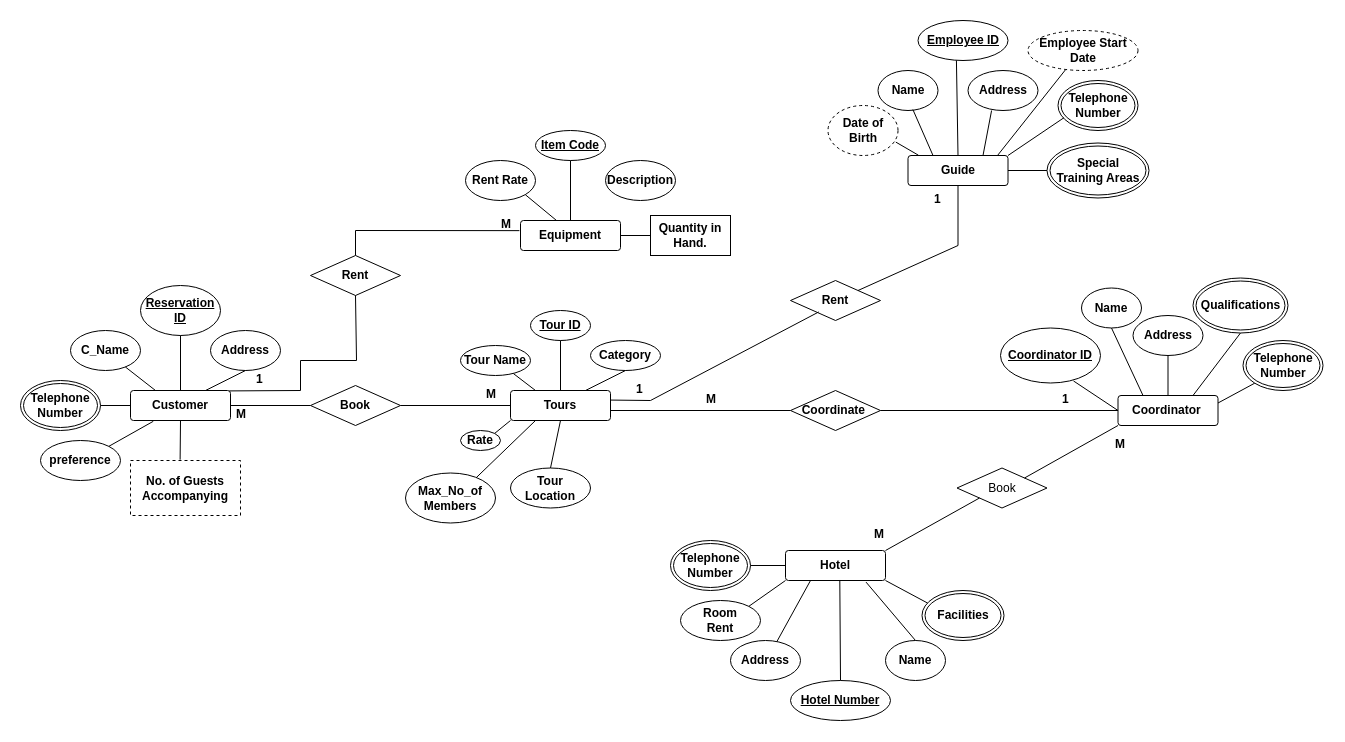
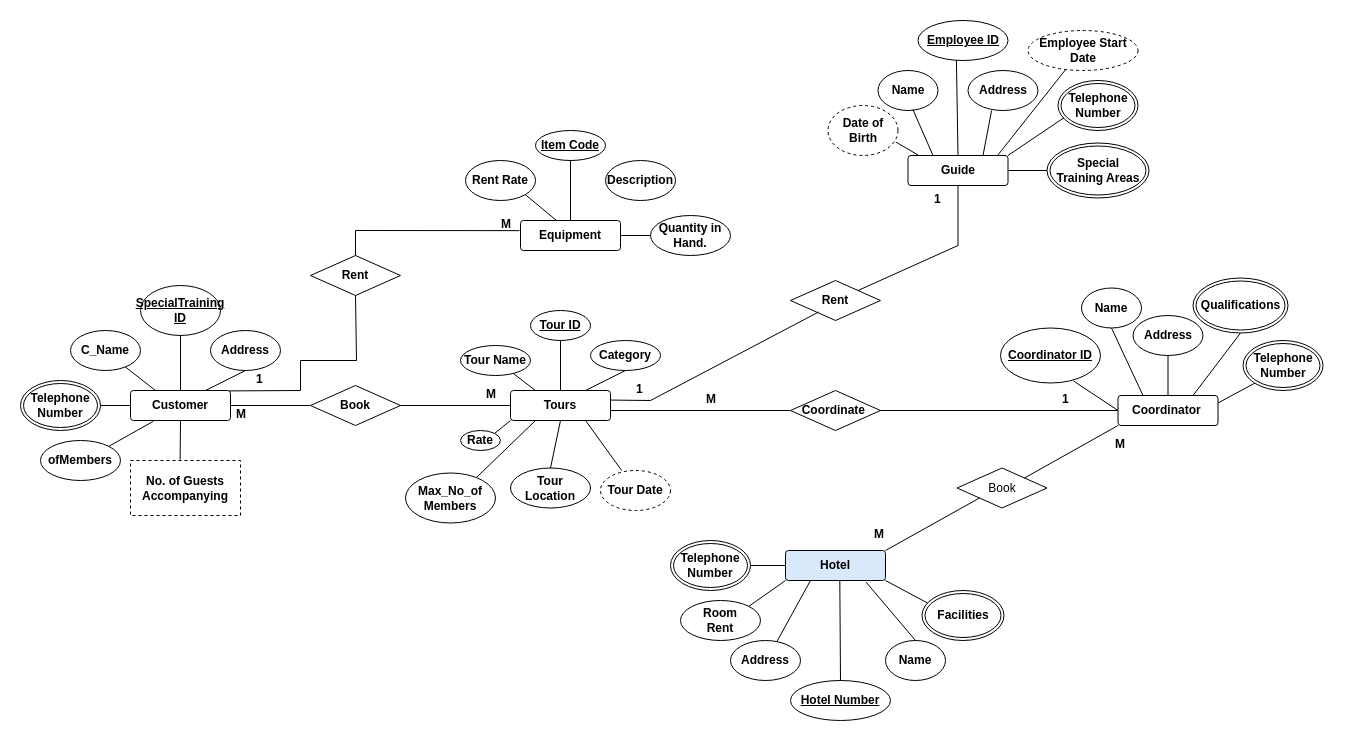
node "Quantity in Hand.": shape rectangle -> ellipse
node "Reservation ID": label "Reservation ID" -> "SpecialTraining ID"
edge "Tours" -- "Tour Date": added
node "preference": label "preference" -> "ofMembers"
node "Tour Date": added
node "Hotel": fillcolor #ffffff -> #dae8fc
